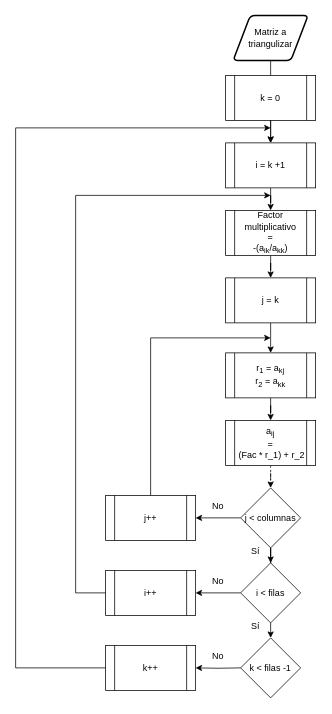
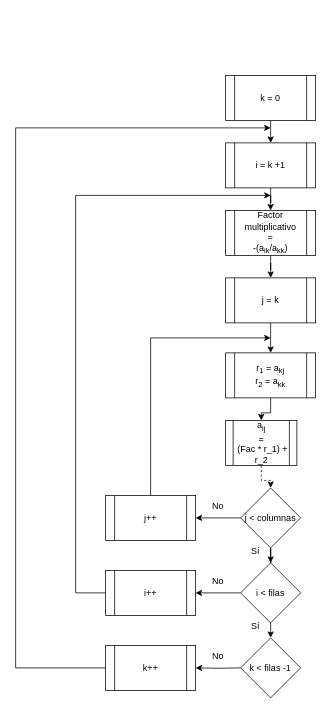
node "Matriz a triangulizar": removed
edge "Matriz a triangulizar" -> "i = k +1": removed
node "aij = (Fac * r_1) + r_2": size 90x45 -> 71x45
